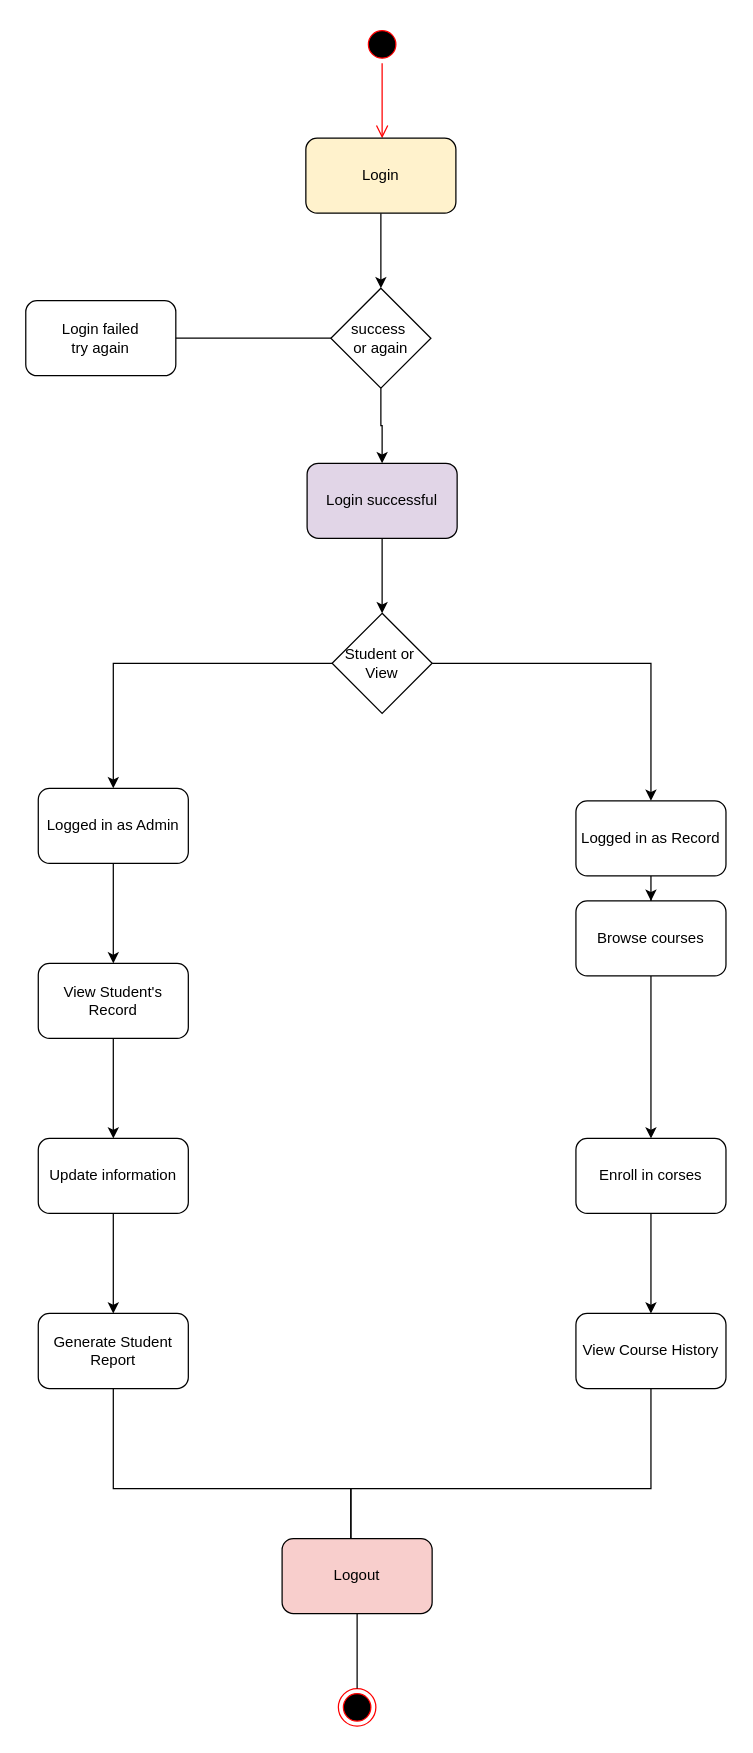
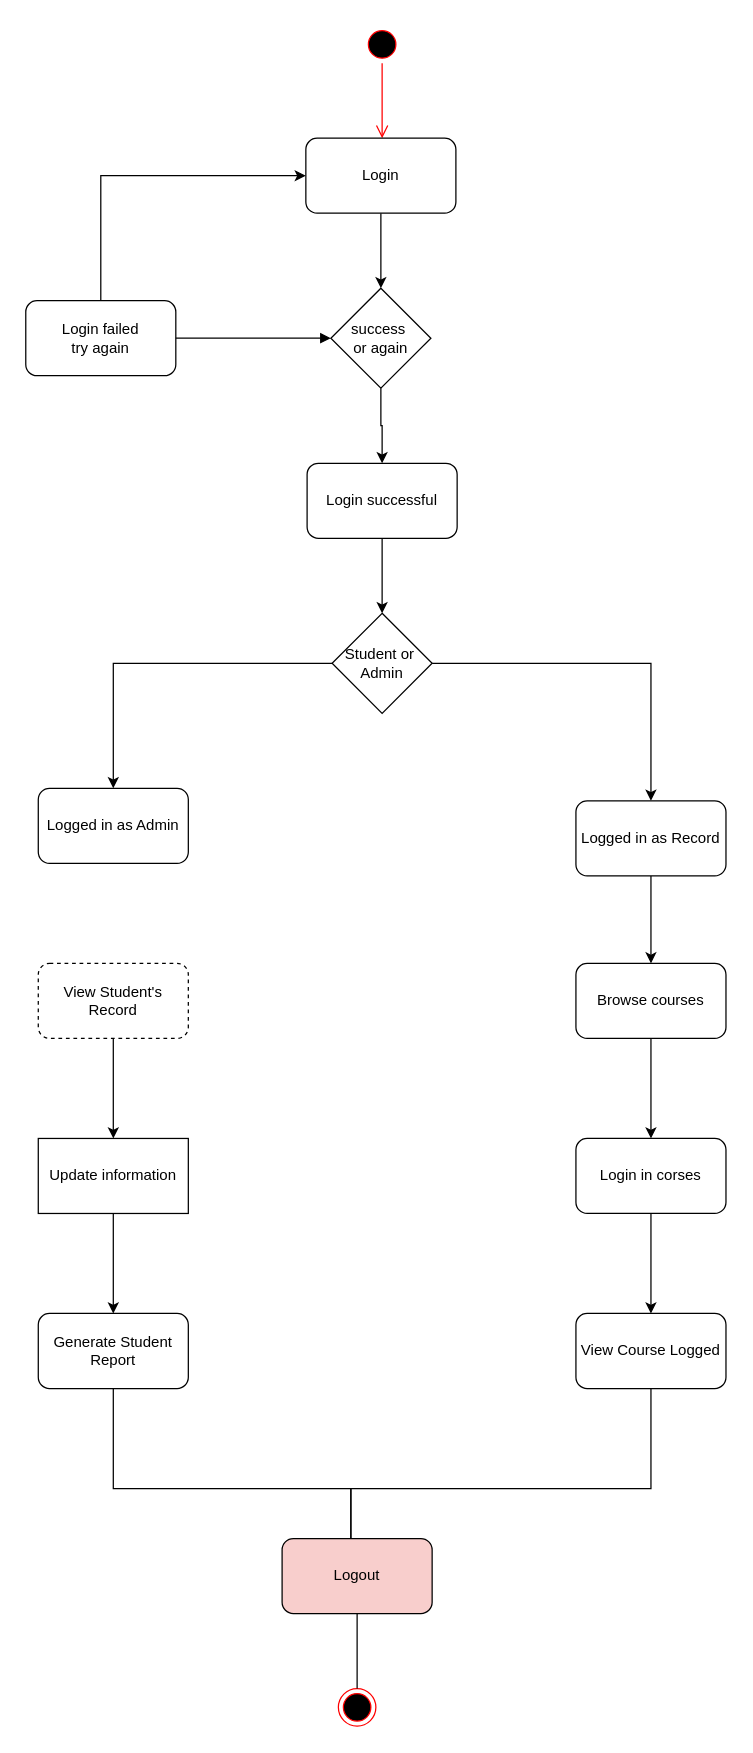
edge "Login failed try again" -> "Login": added
node "Login": fillcolor #fff2cc -> #ffffff
edge "Login failed try again" -- "success or again": arrowhead none -> block
node "Login successful": fillcolor #e1d5e7 -> #ffffff
node "Student or View": label "Student or View" -> "Student or Admin"
edge "Logged in as Admin" -> "View Student's Record": removed
node "Browse courses": moved (651, 938) -> (651, 1001)
node "View Student's Record": style solid -> dashed
node "Update information": shape rounded rectangle -> rectangle
node "Enroll in corses": label "Enroll in corses" -> "Login in corses"
node "View Course History": label "View Course History" -> "View Course Logged"
